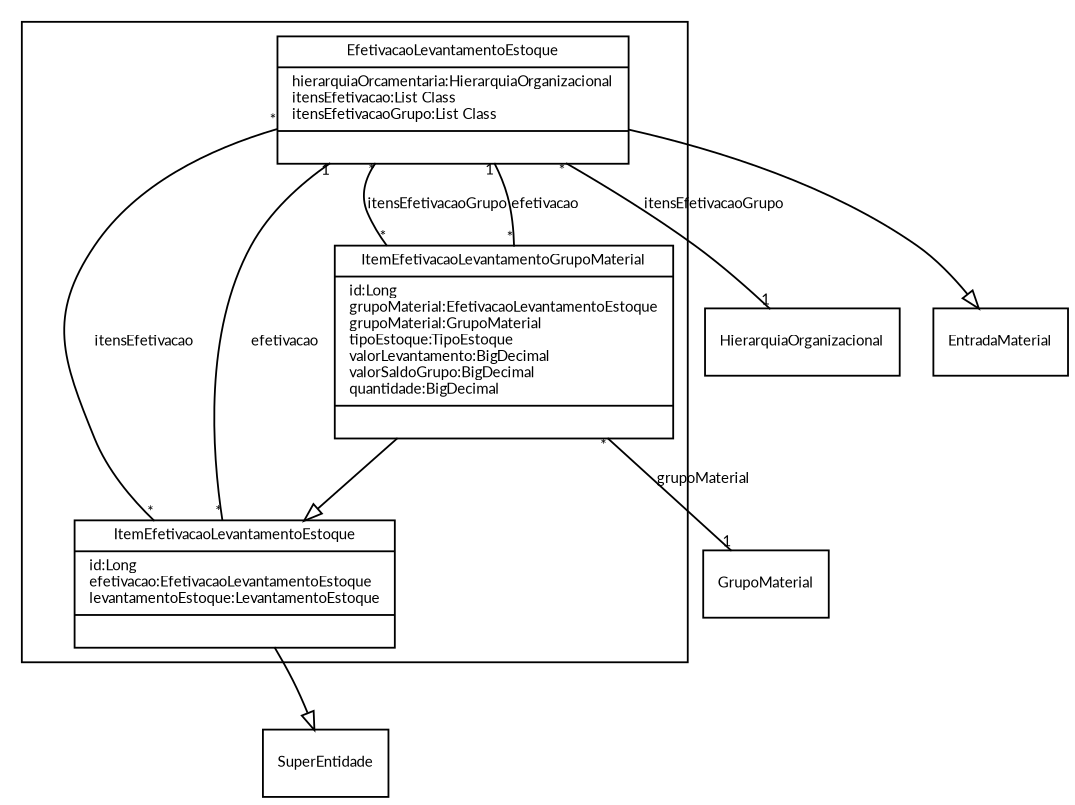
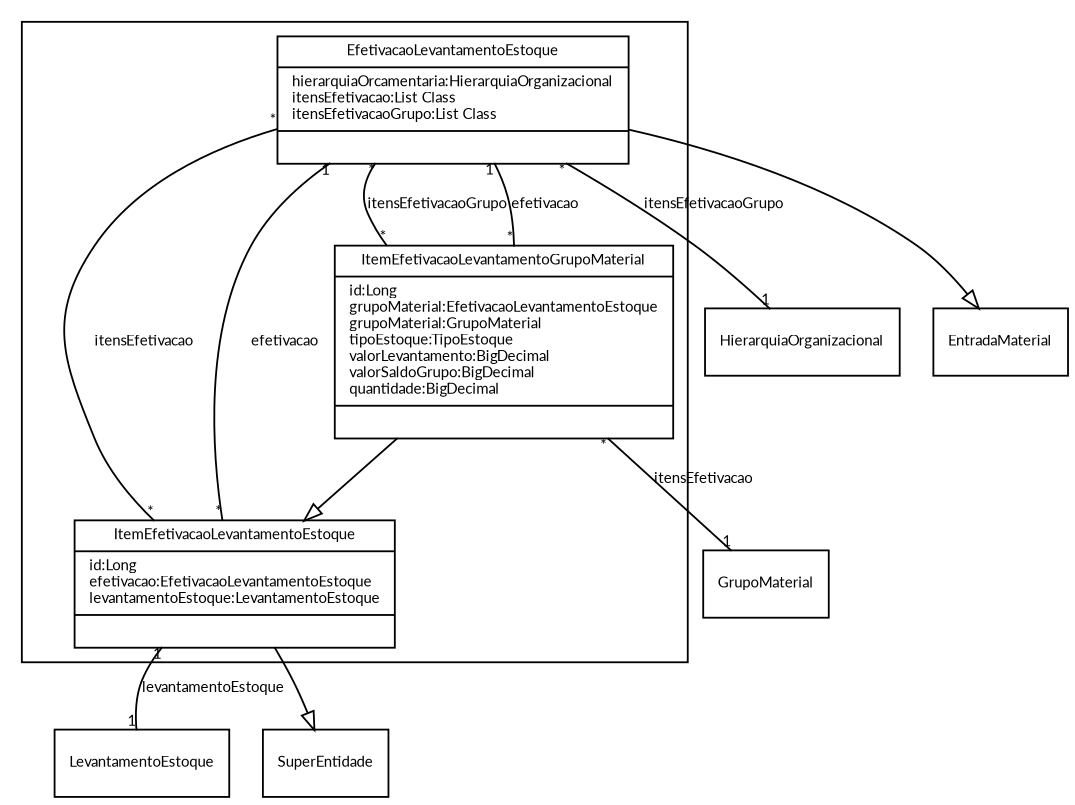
edge "ItemEfetivacaoLevantamentoGrupoMaterial" -- "GrupoMaterial": label "grupoMaterial" -> "itensEfetivacao"
node "LevantamentoEstoque": added
